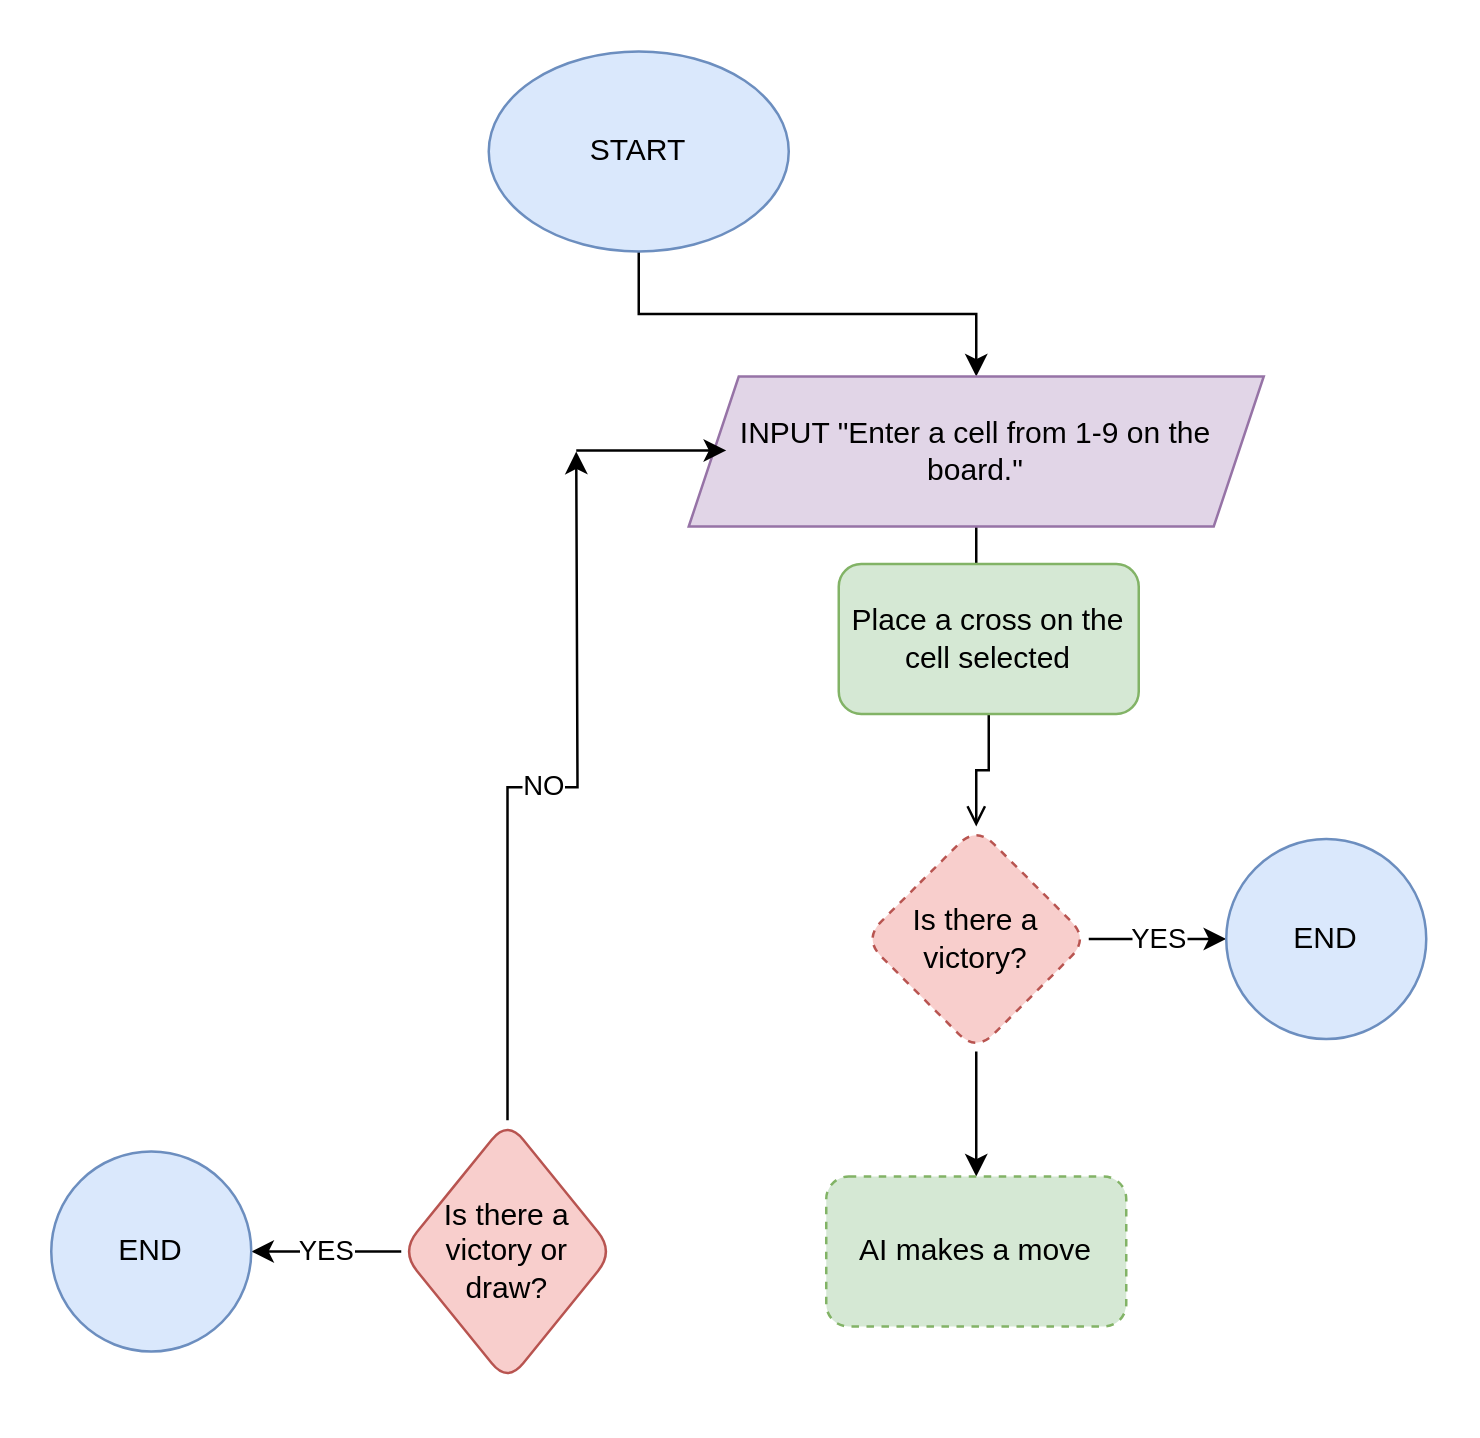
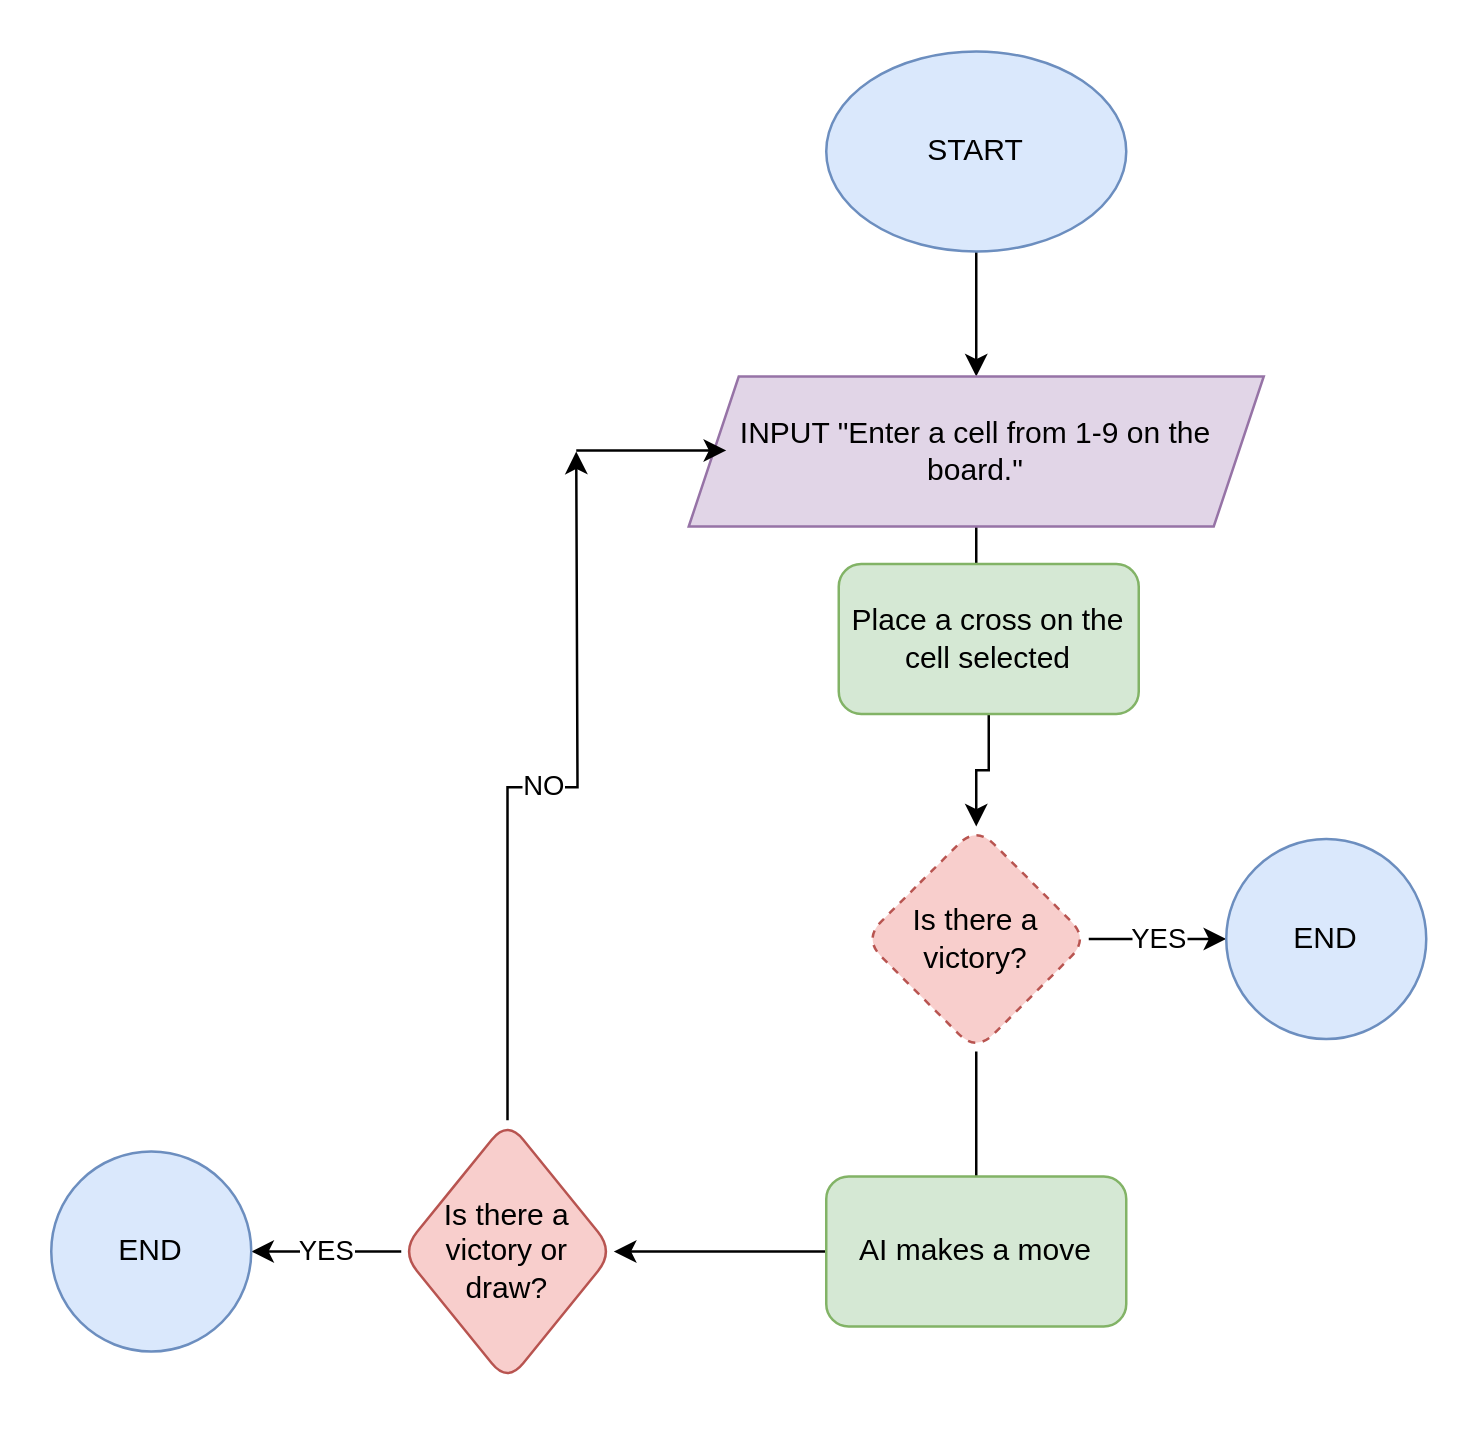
node "START": moved (639, 151) -> (976, 151)
edge "Place a cross on the cell selected" -> "Is there a victory?": arrowhead open -> classic
edge "Is there a victory?" -> "AI makes a move": arrowhead classic -> none
edge "AI makes a move" -> "Is there a victory or draw?": added
node "AI makes a move": style dashed -> solid
